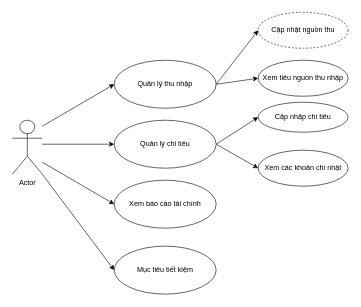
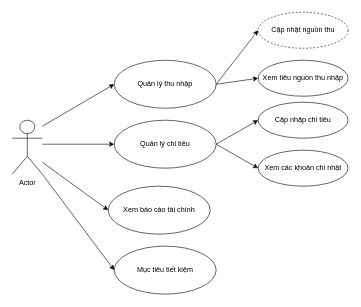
node "Cập nhập chi tiêu": size 90x30 -> 90x36
node "Xem báo cáo tài chính": moved (165, 204) -> (159, 210)
